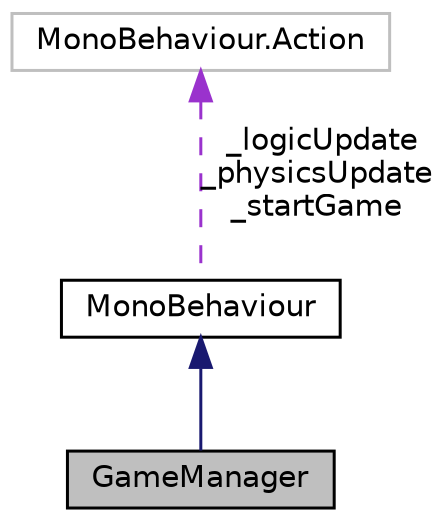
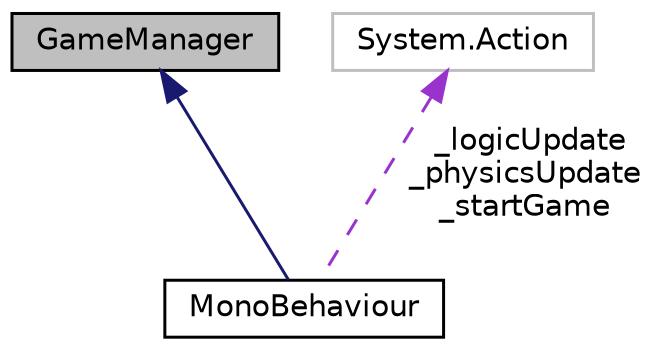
node "MonoBehaviour.Action": label "MonoBehaviour.Action" -> "System.Action"
edge "GameManager" -> "MonoBehaviour": reversed
